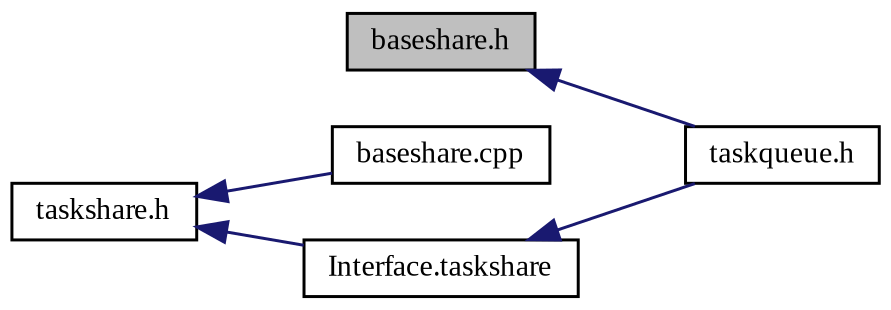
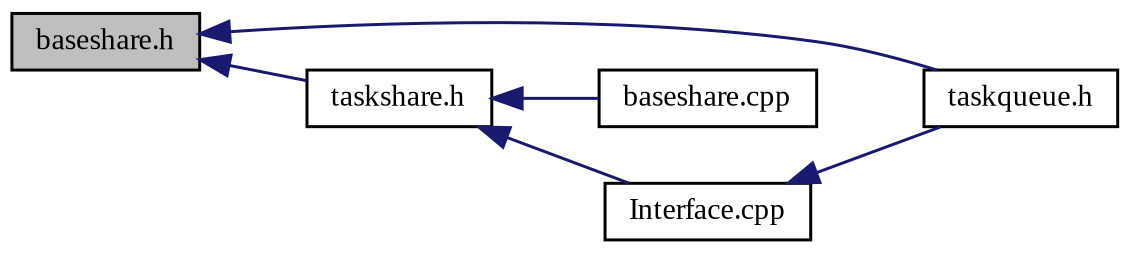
edge "taskshare.h" -> "baseshare.h": added
node "Interface.taskshare": label "Interface.taskshare" -> "Interface.cpp"
